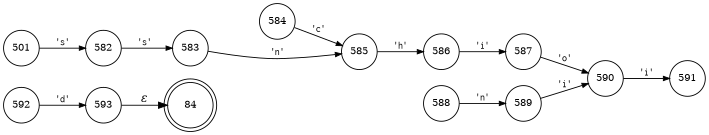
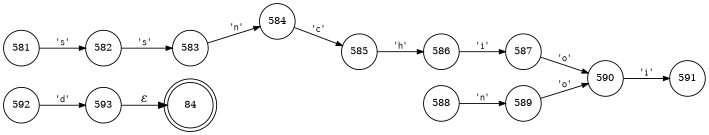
node "501": label "501" -> "581"
edge "583" -> "585": now "583" -> "584"
edge "589" -> "590": label "'i'" -> "'o'"
